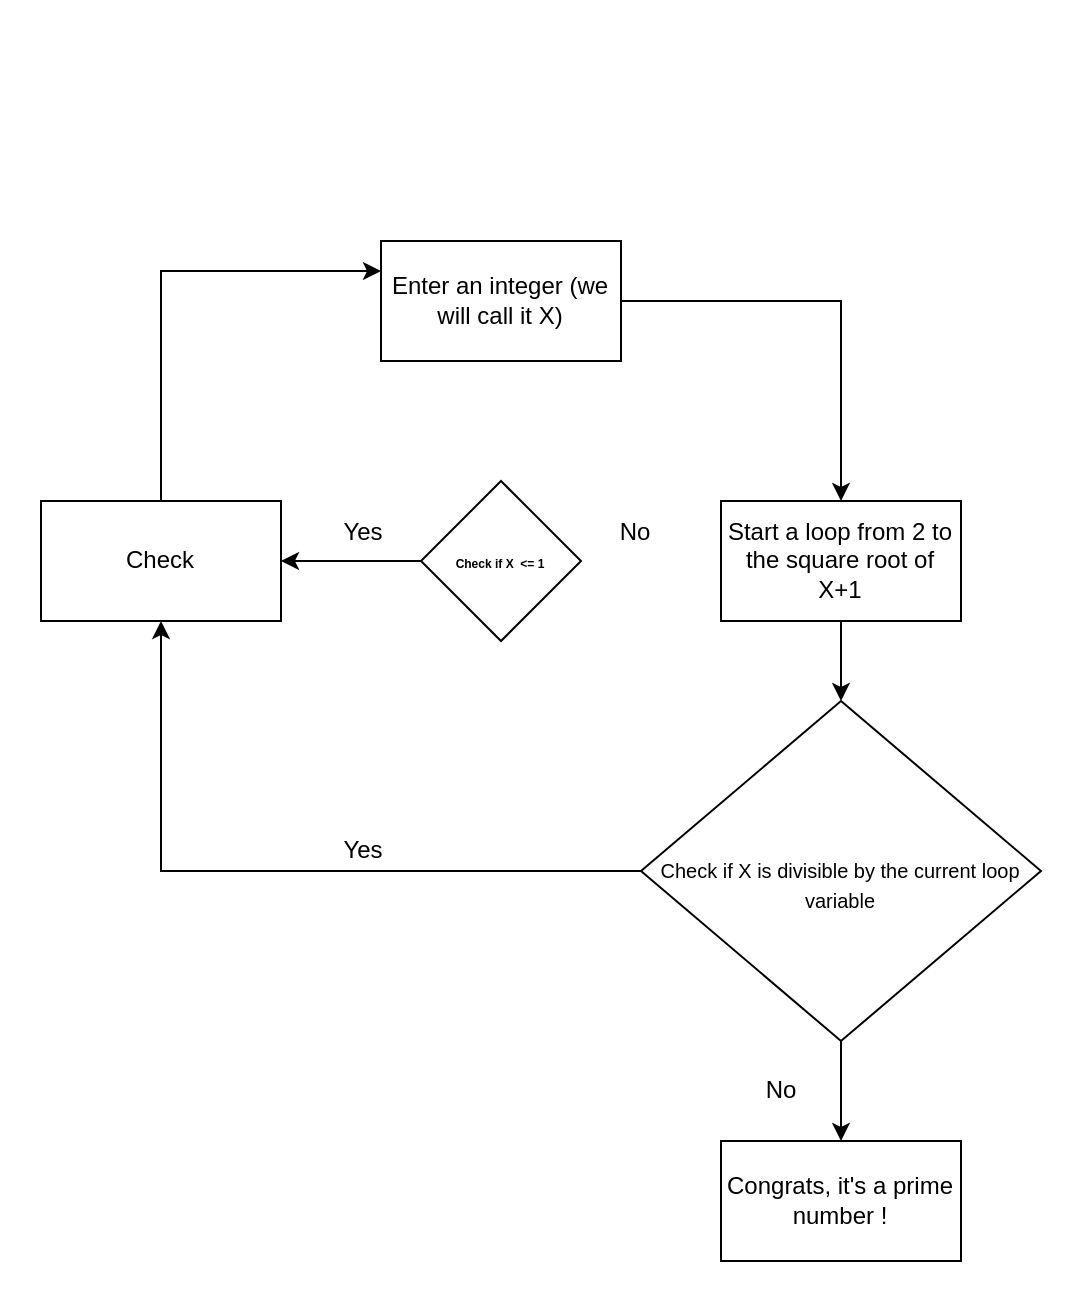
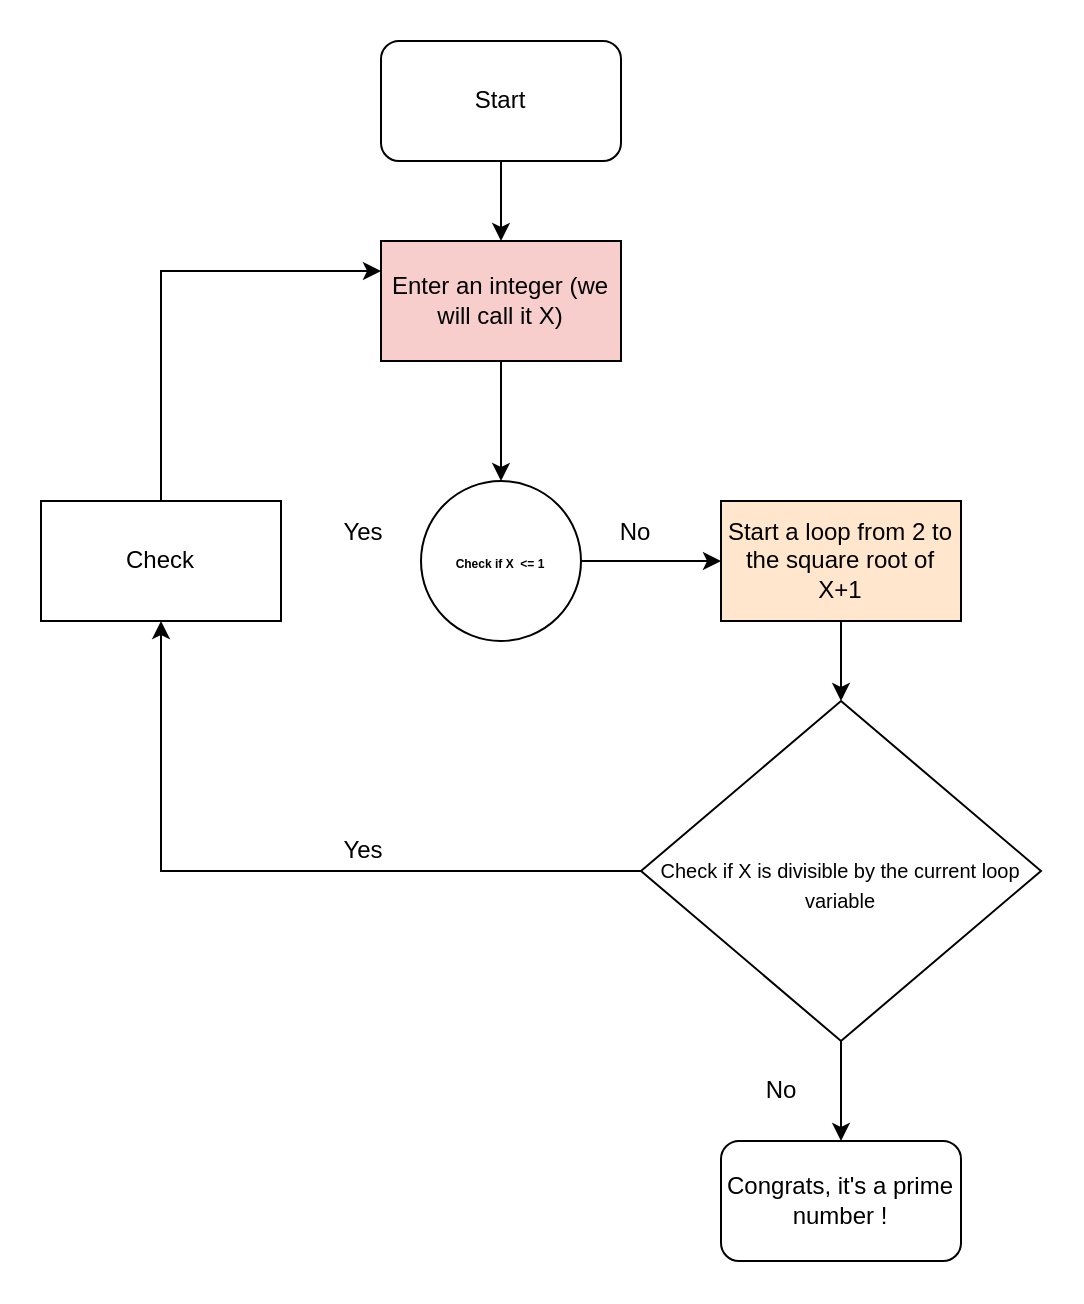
node "Start": added
edge "Start" -> "Enter an integer (we will call it X)": added
node "Enter an integer (we will call it X)": fillcolor #ffffff -> #f8cecc
edge "Enter an integer (we will call it X)" -> "Start a loop from 2 to the square root of X+1": now "Enter an integer (we will call it X)" -> "Check if X <= 1"
edge "Check if X <= 1" -> "Check": removed
node "Check if X <= 1": shape diamond -> ellipse
edge "Check if X <= 1" -> "Start a loop from 2 to the square root of X+1": added
node "Start a loop from 2 to the square root of X+1": fillcolor #ffffff -> #ffe6cc
node "Congrats, it's a prime number !": shape rectangle -> rounded rectangle
